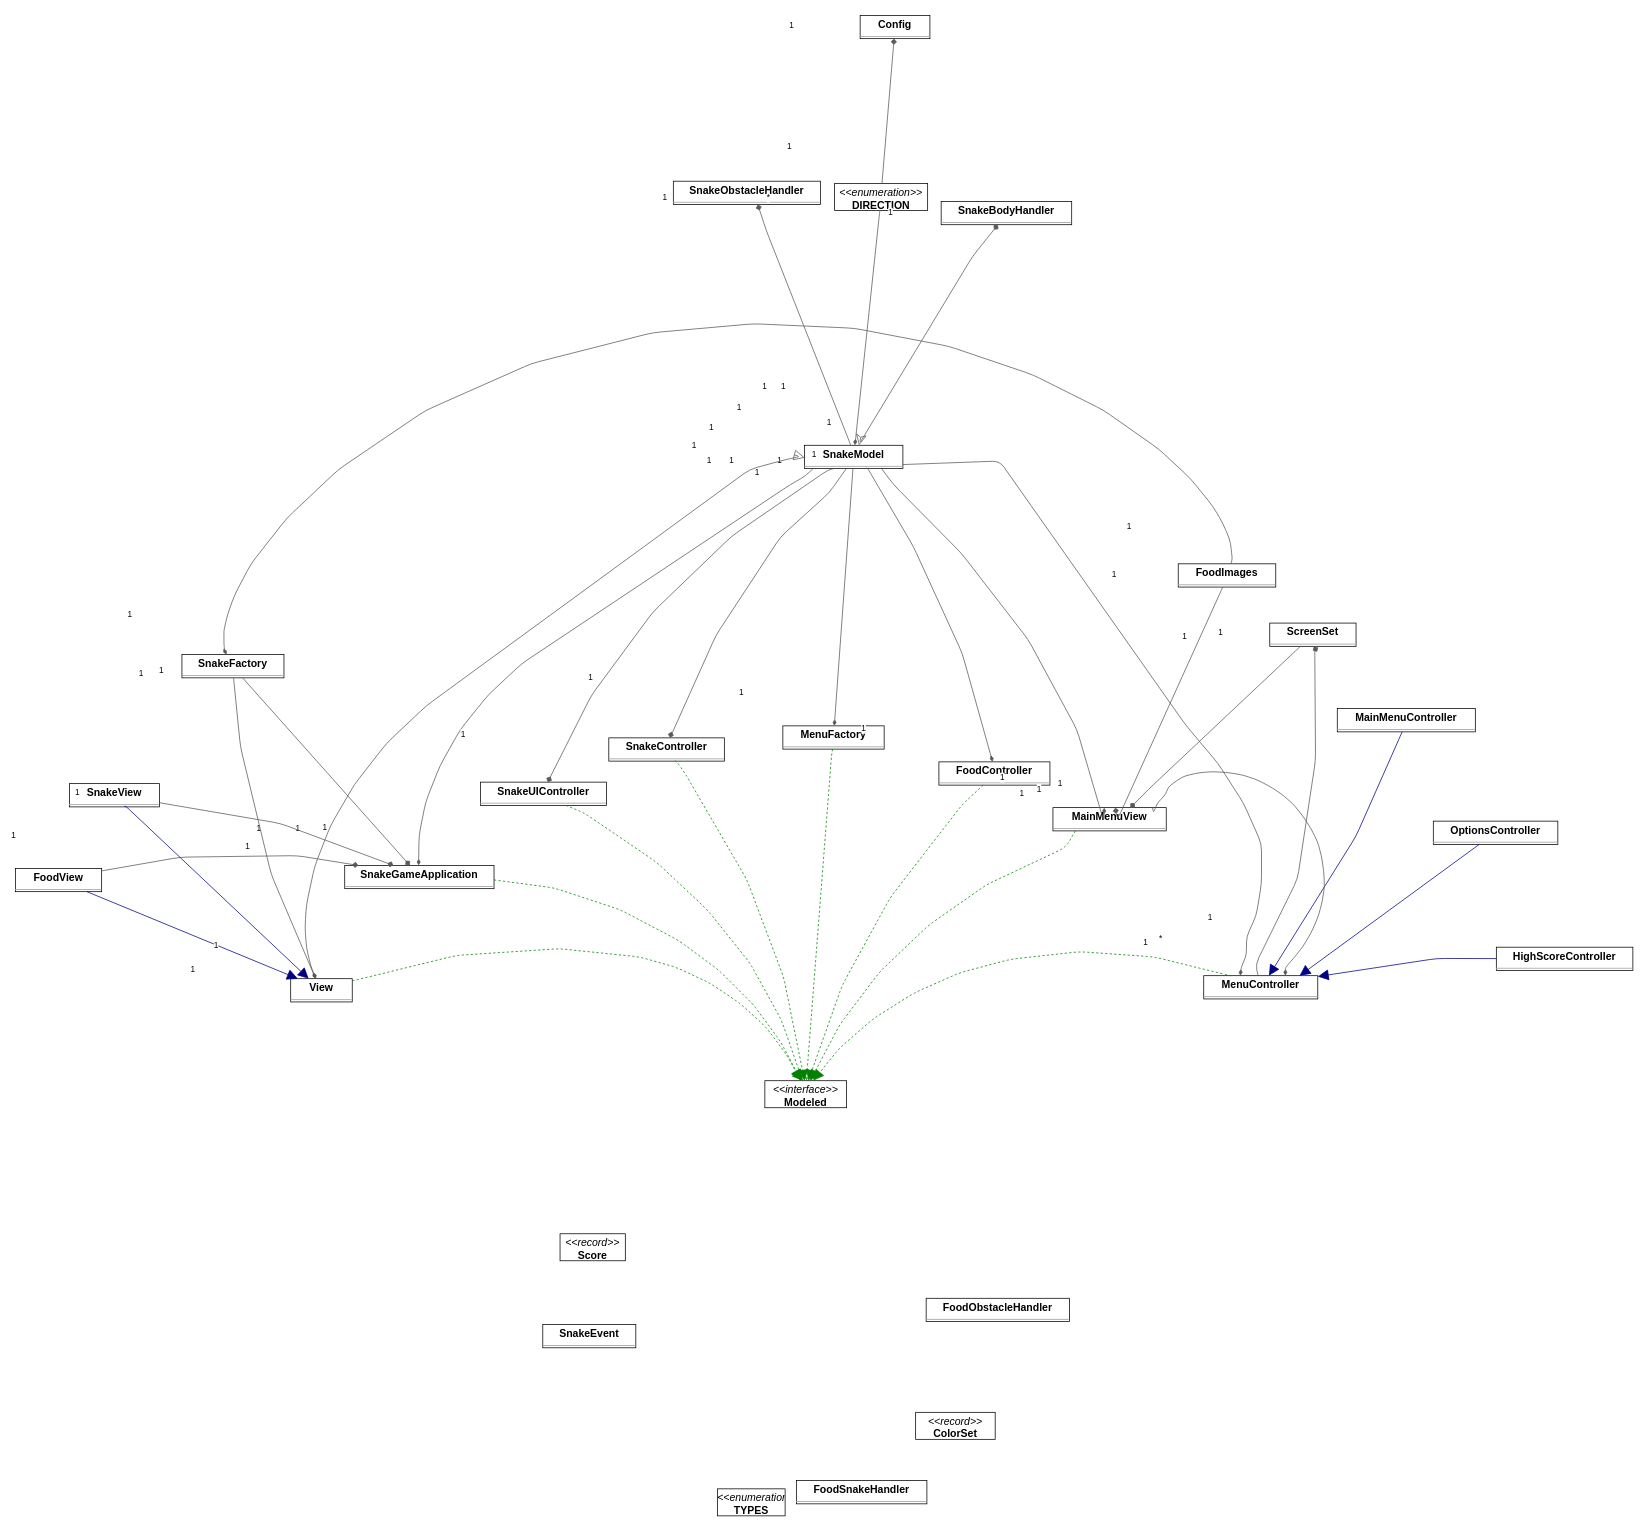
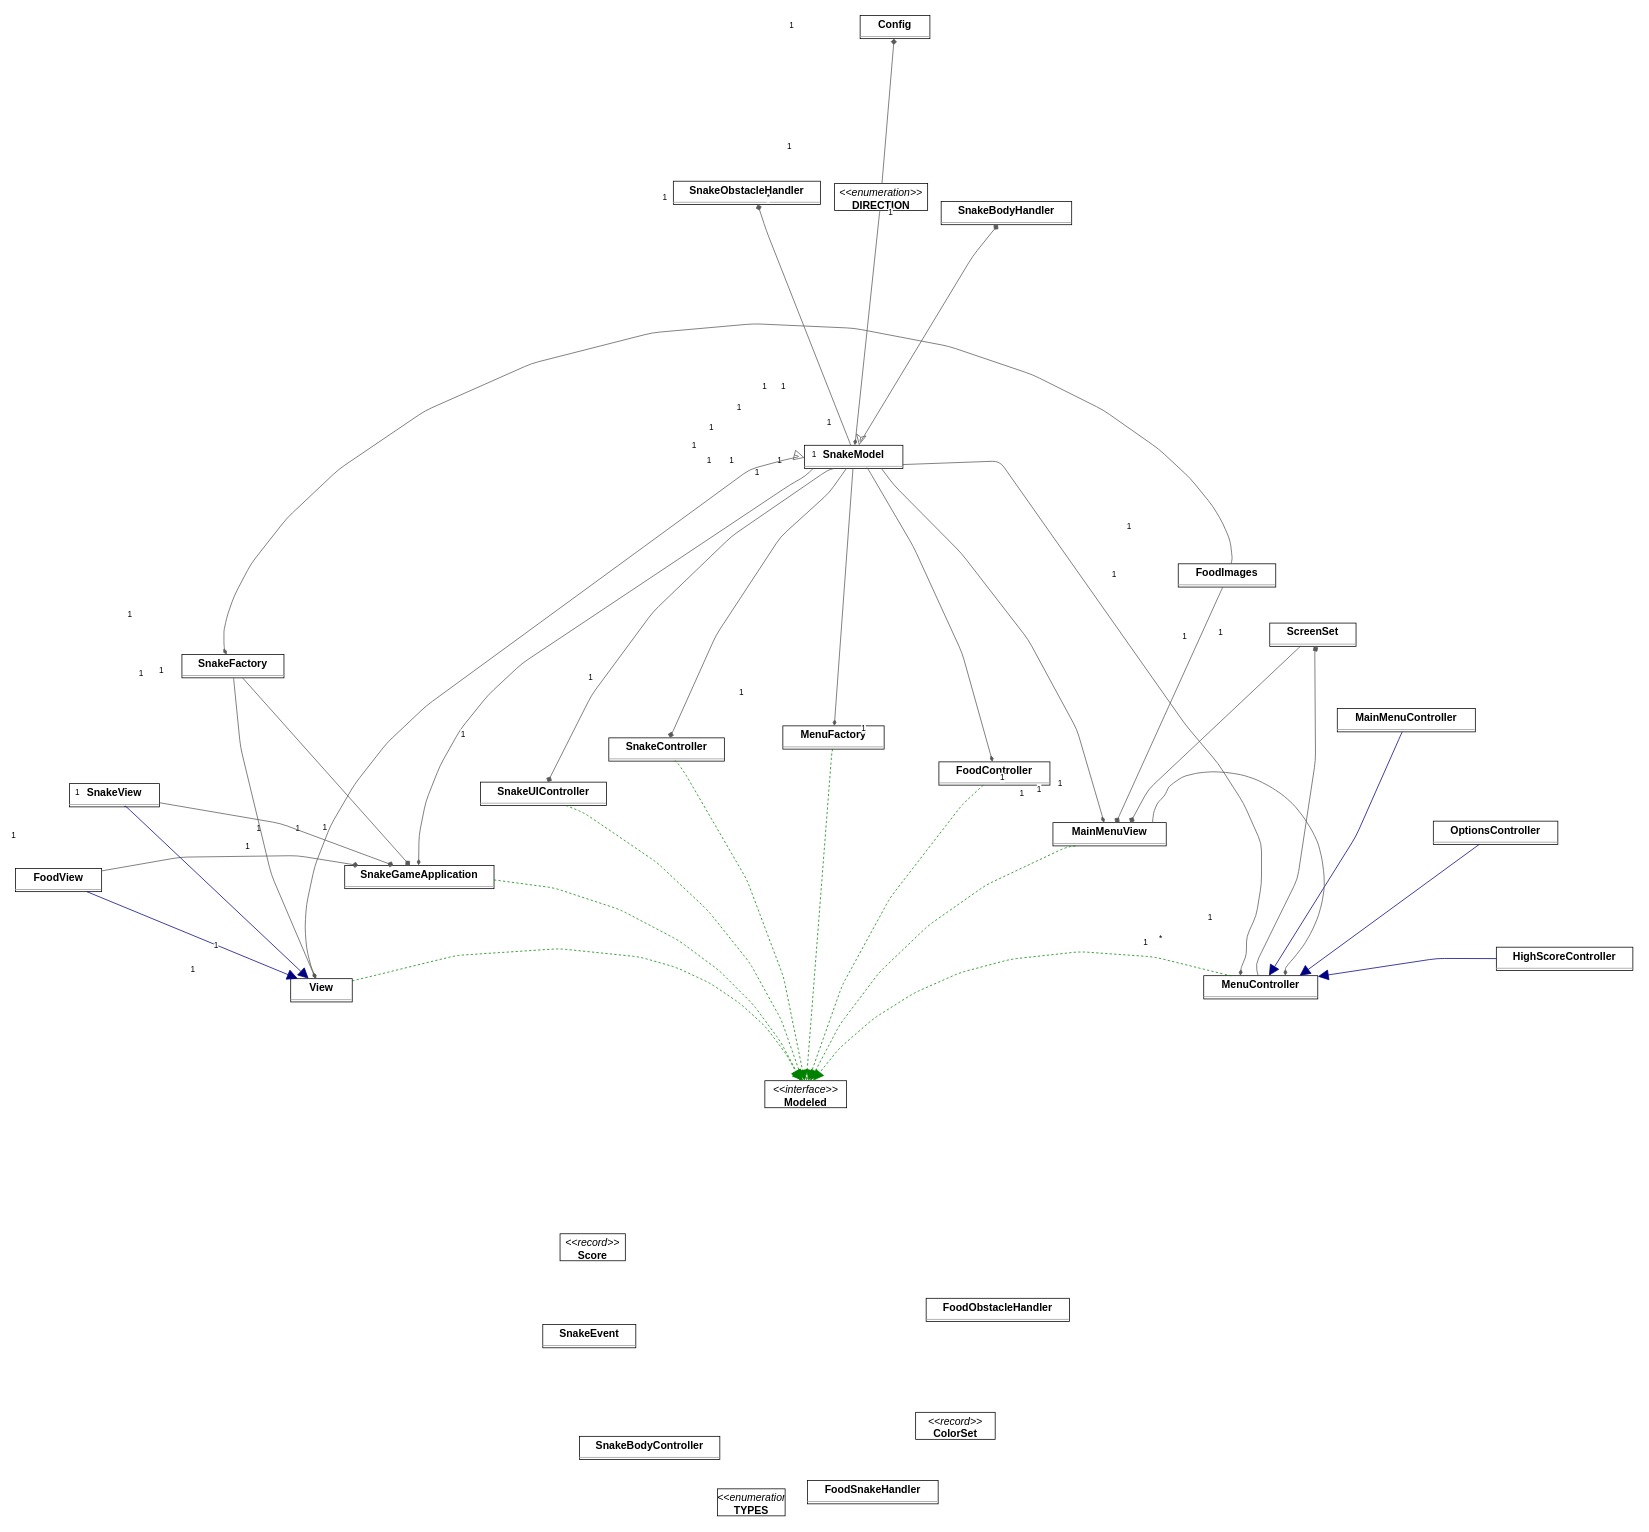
node "MainMenuView": moved (1109, 819) -> (1109, 834)
node "SnakeBodyController": added
node "FoodSnakeHandler": moved (861, 1492) -> (873, 1492)
